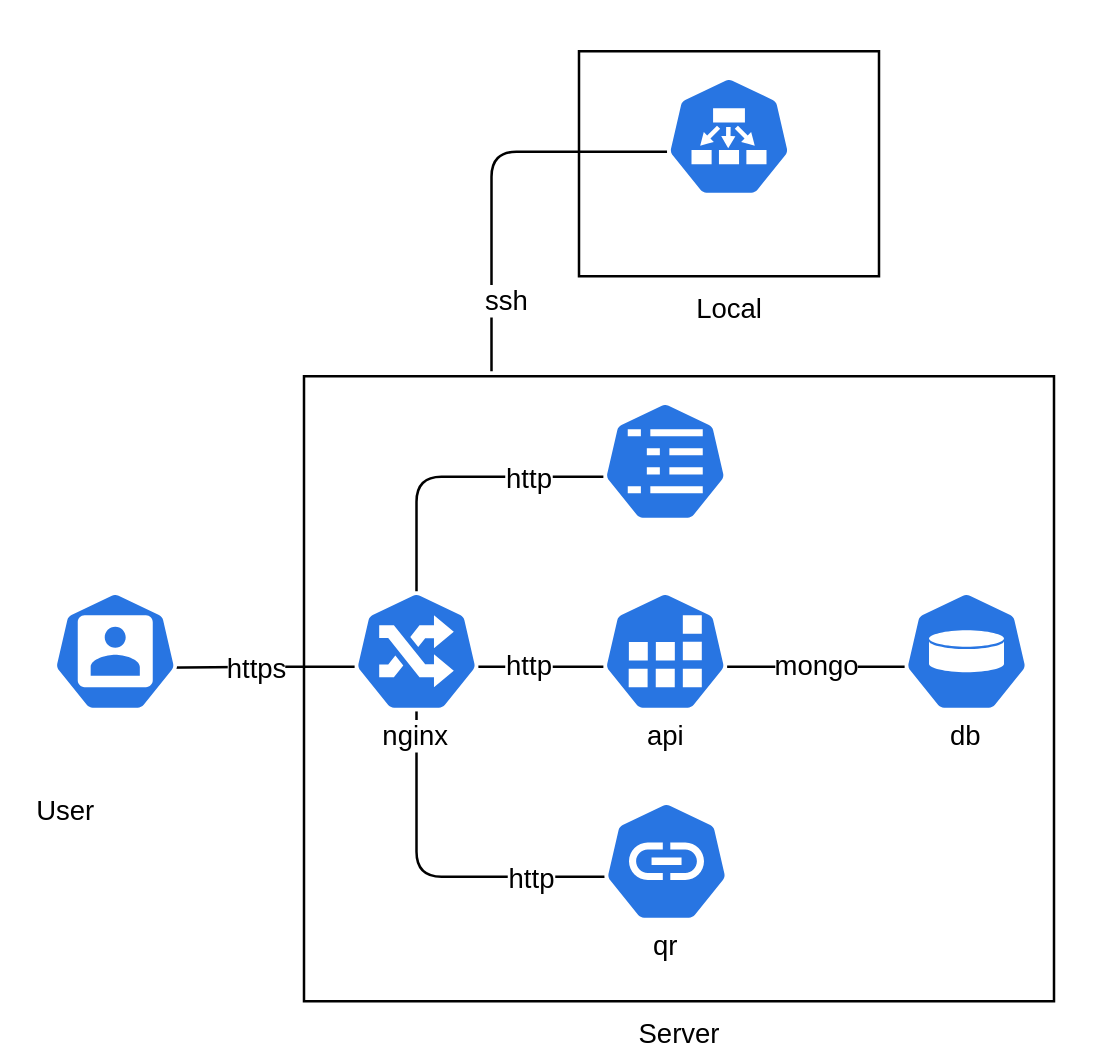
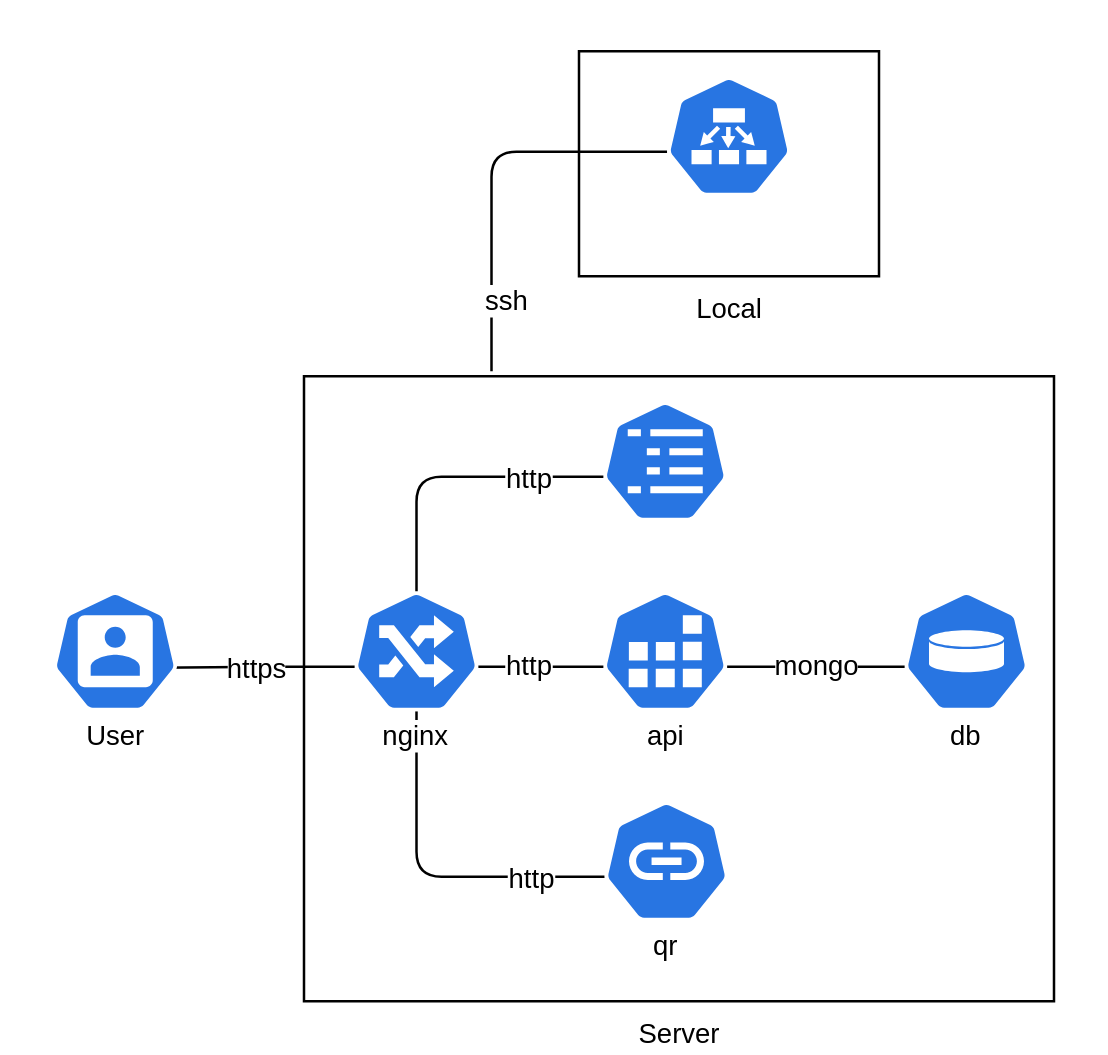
node "User": moved (65, 811) -> (115, 736)
